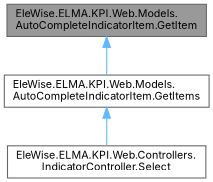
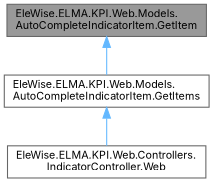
node "EleWise.ELMA.KPI.Web.Controllers. IndicatorController.Select": label "EleWise.ELMA.KPI.Web.Controllers. IndicatorController.Select" -> "EleWise.ELMA.KPI.Web.Controllers. IndicatorController.Web"
